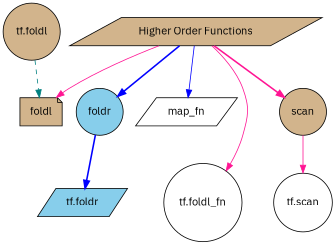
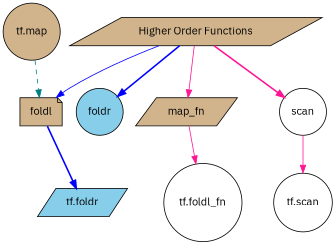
node "tf.foldl": label "tf.foldl" -> "tf.map"
edge "Higher Order Functions" -> "foldl": color deeppink -> blue
edge "Higher Order Functions" -> "map_fn": color blue -> deeppink
edge "Higher Order Functions" -> "tf.foldl_fn": now "map_fn" -> "tf.foldl_fn"
node "map_fn": fillcolor white -> tan
node "scan": fillcolor tan -> white
edge "foldr" -> "tf.foldr": now "foldl" -> "tf.foldr"
